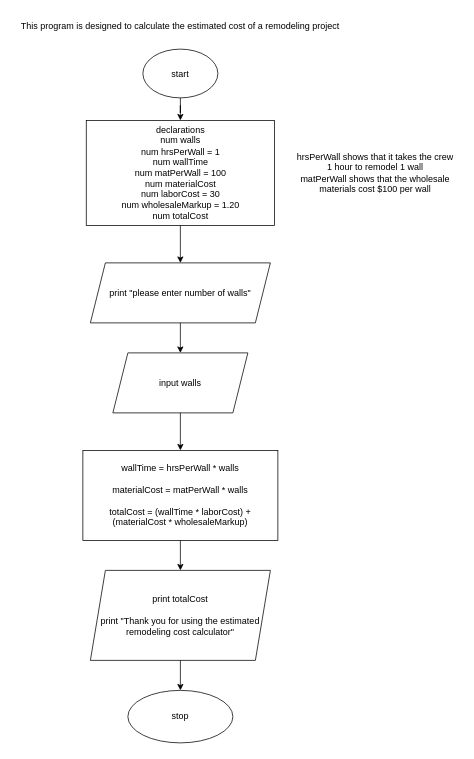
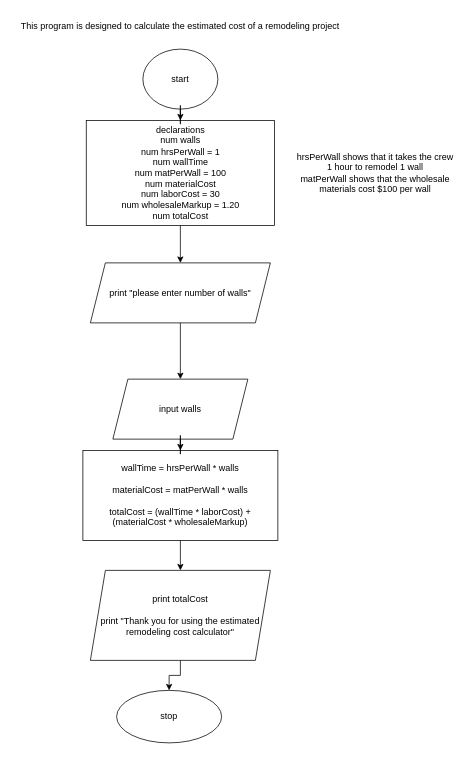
node "start": size 75x49 -> 75x60
node "input walls": moved (180, 383) -> (180, 409)
node "stop": moved (180, 717) -> (169, 717)
